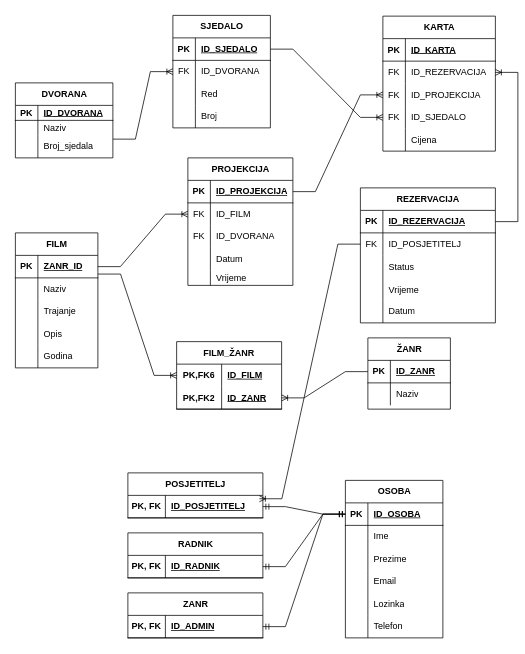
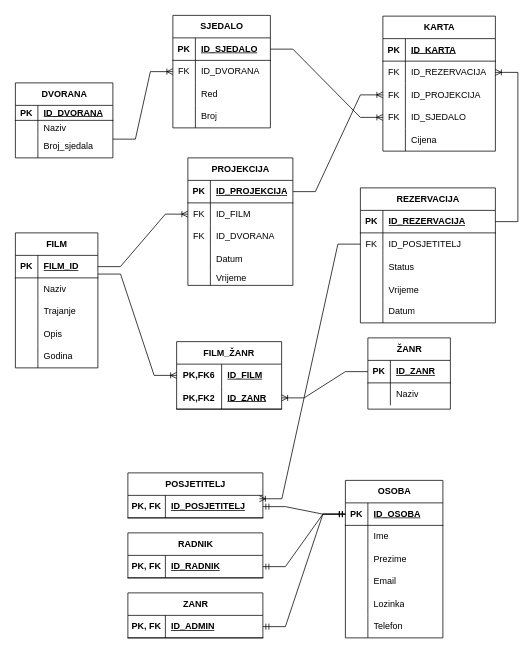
node "ZANR_ID": label "ZANR_ID" -> "FILM_ID"
